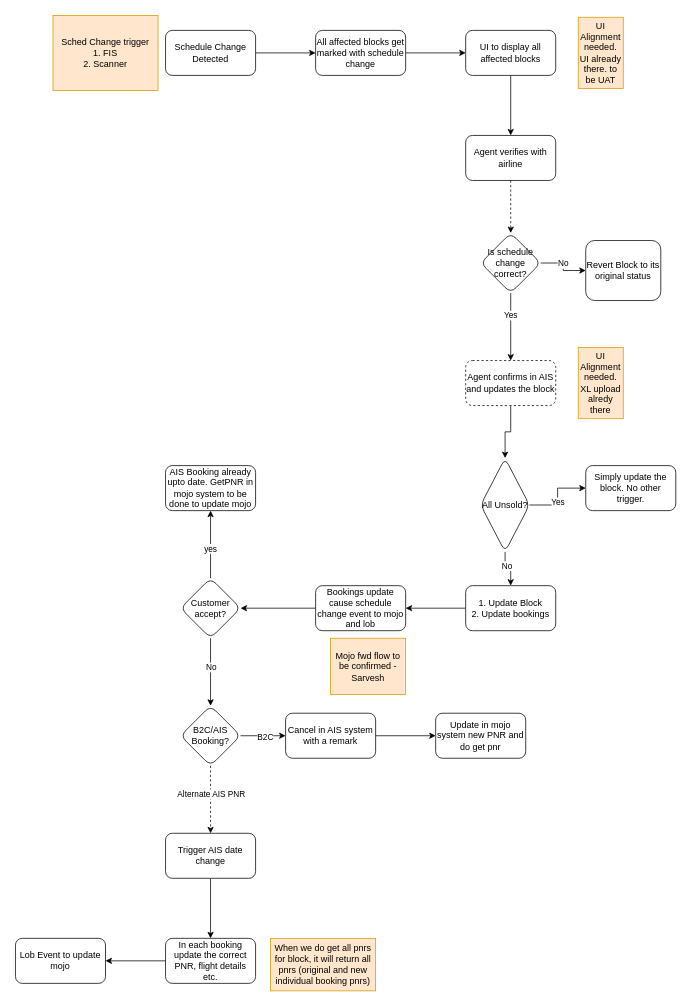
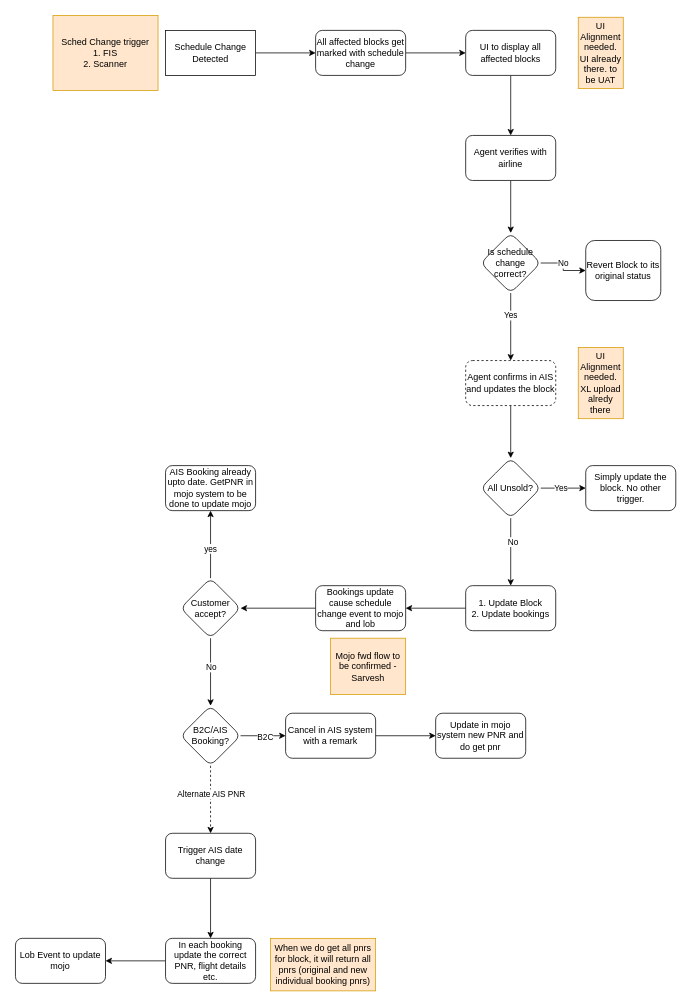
node "Schedule Change Detected": shape rounded rectangle -> rectangle
edge "Agent verifies with airline" -> "Is schedule change correct?": style dashed -> solid
node "All Unsold?": size 49x94 -> 60x60
